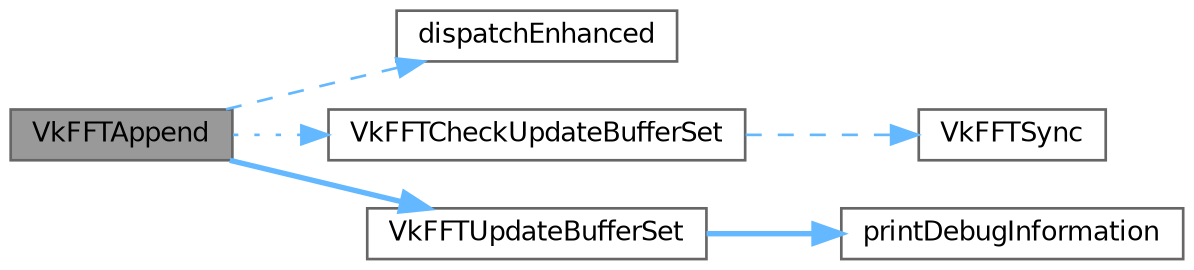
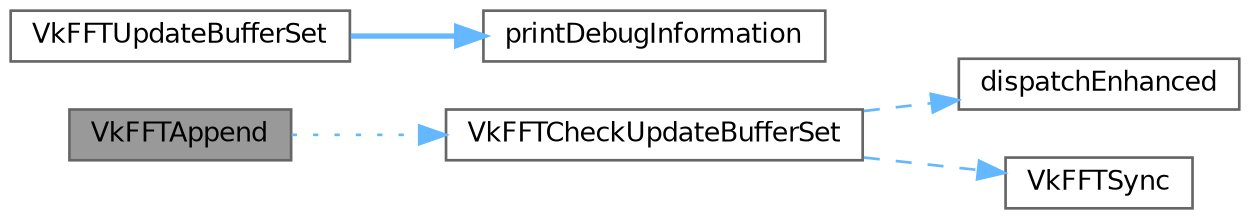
edge "VkFFTAppend" -> "dispatchEnhanced": now "VkFFTCheckUpdateBufferSet" -> "dispatchEnhanced"
edge "VkFFTAppend" -> "VkFFTUpdateBufferSet": removed
